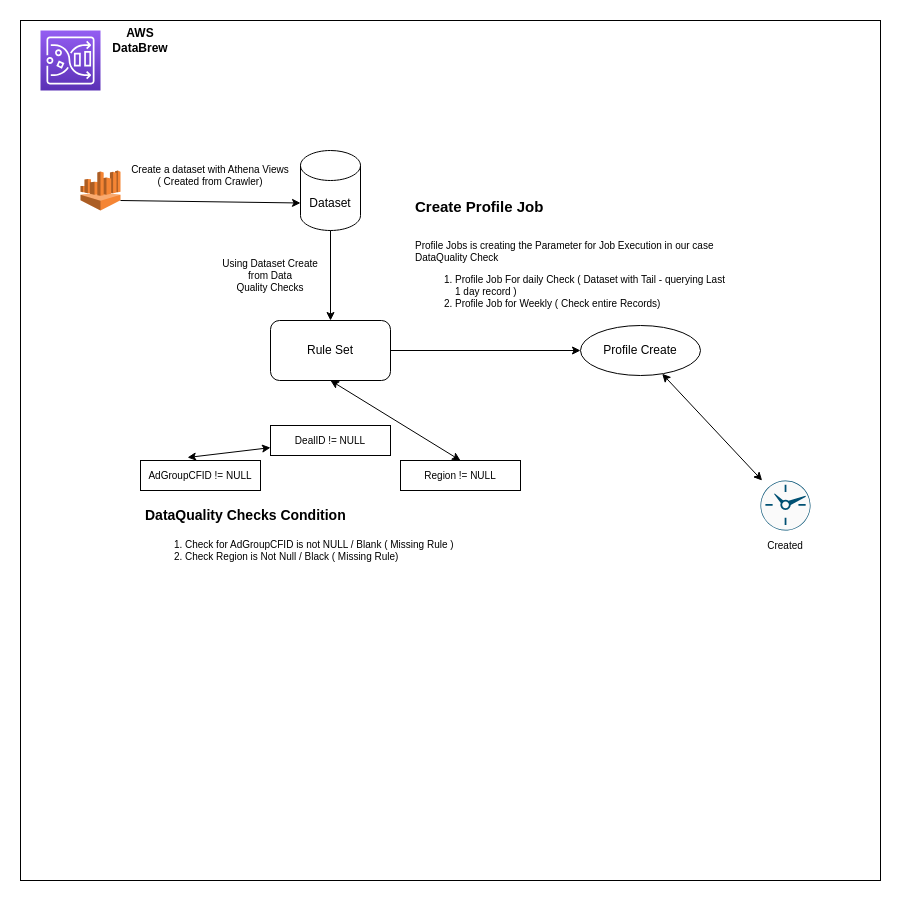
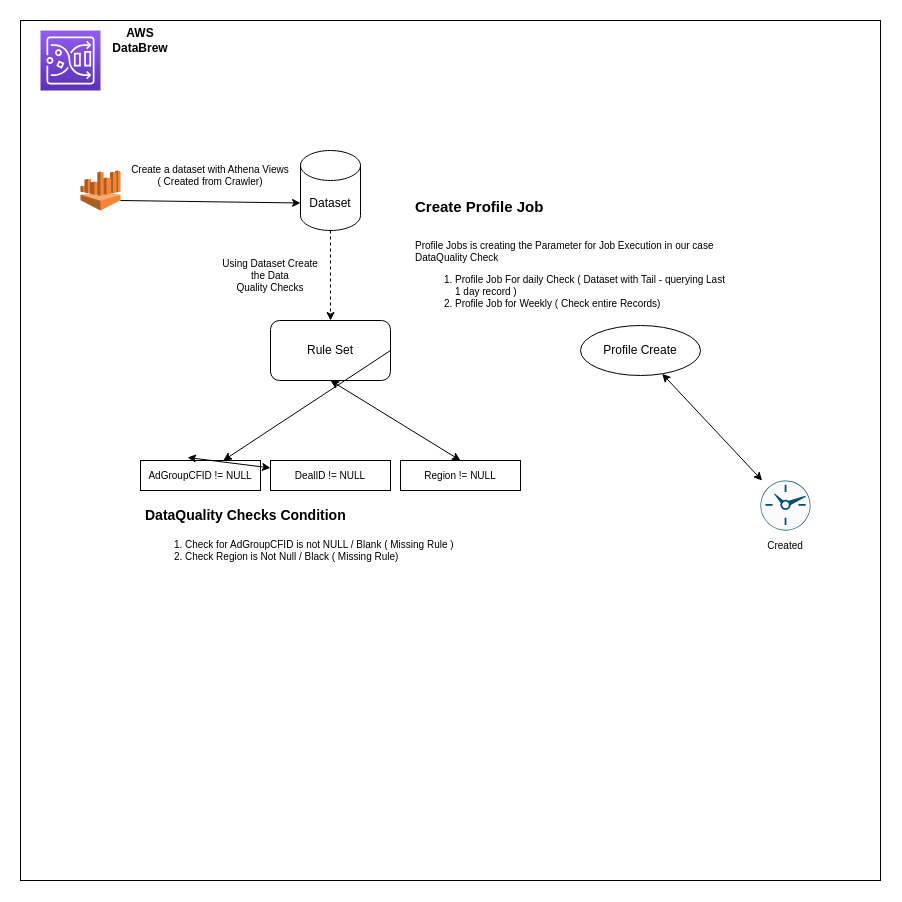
edge "Dataset" -> "Rule Set": style solid -> dashed
node "Using Dataset Create from Data Quality Checks": label "Using Dataset Create from Data Quality Checks" -> "Using Dataset Create the Data Quality Checks"
edge "Rule Set" -> "Profile Create": now "Rule Set" -> "AdGroupCFID != NULL"
node "DealID != NULL": moved (331, 441) -> (331, 476)
